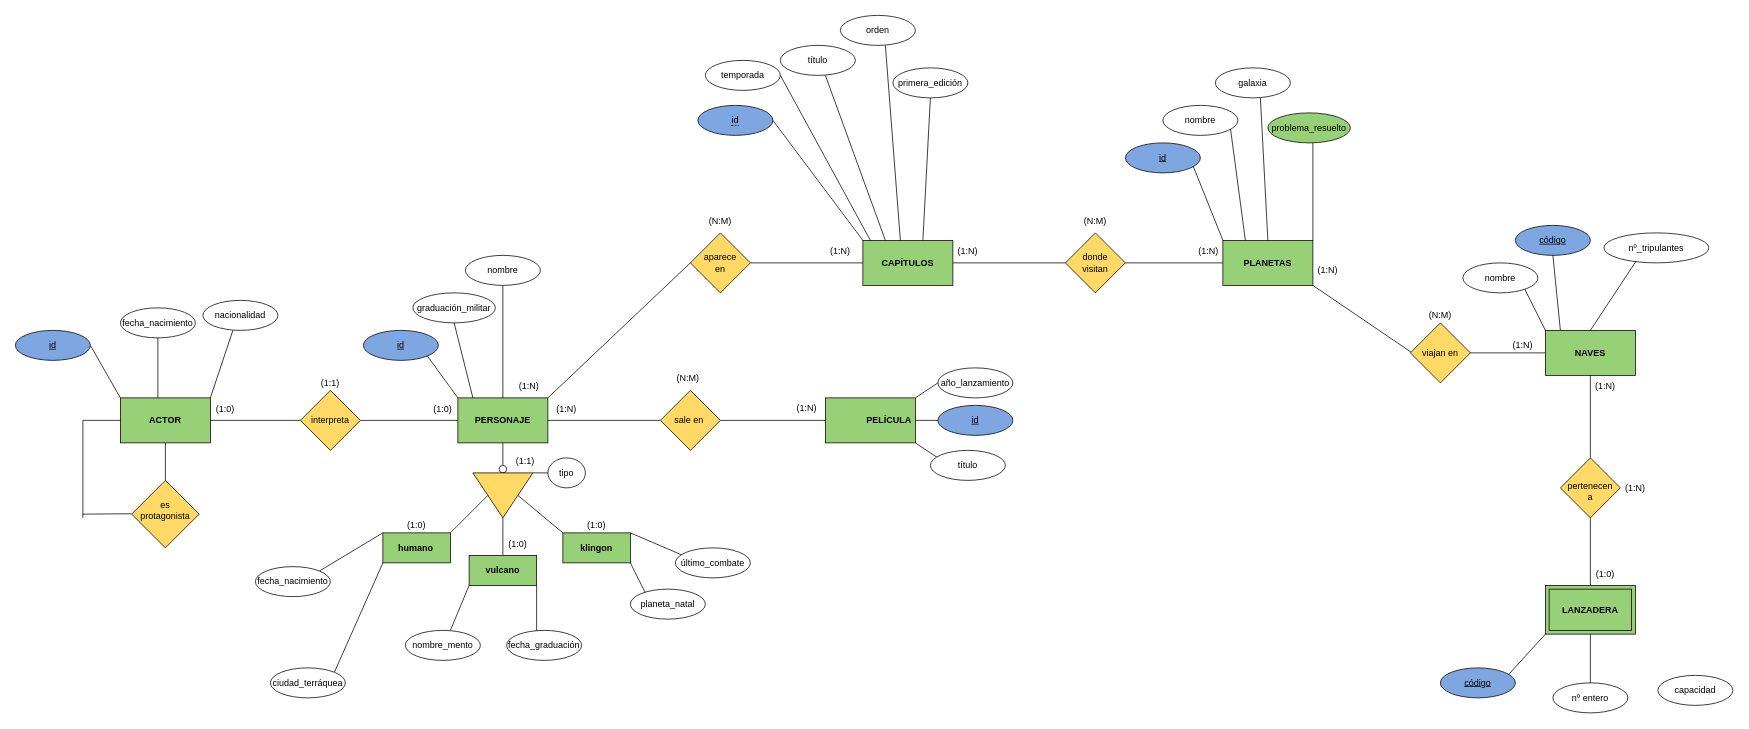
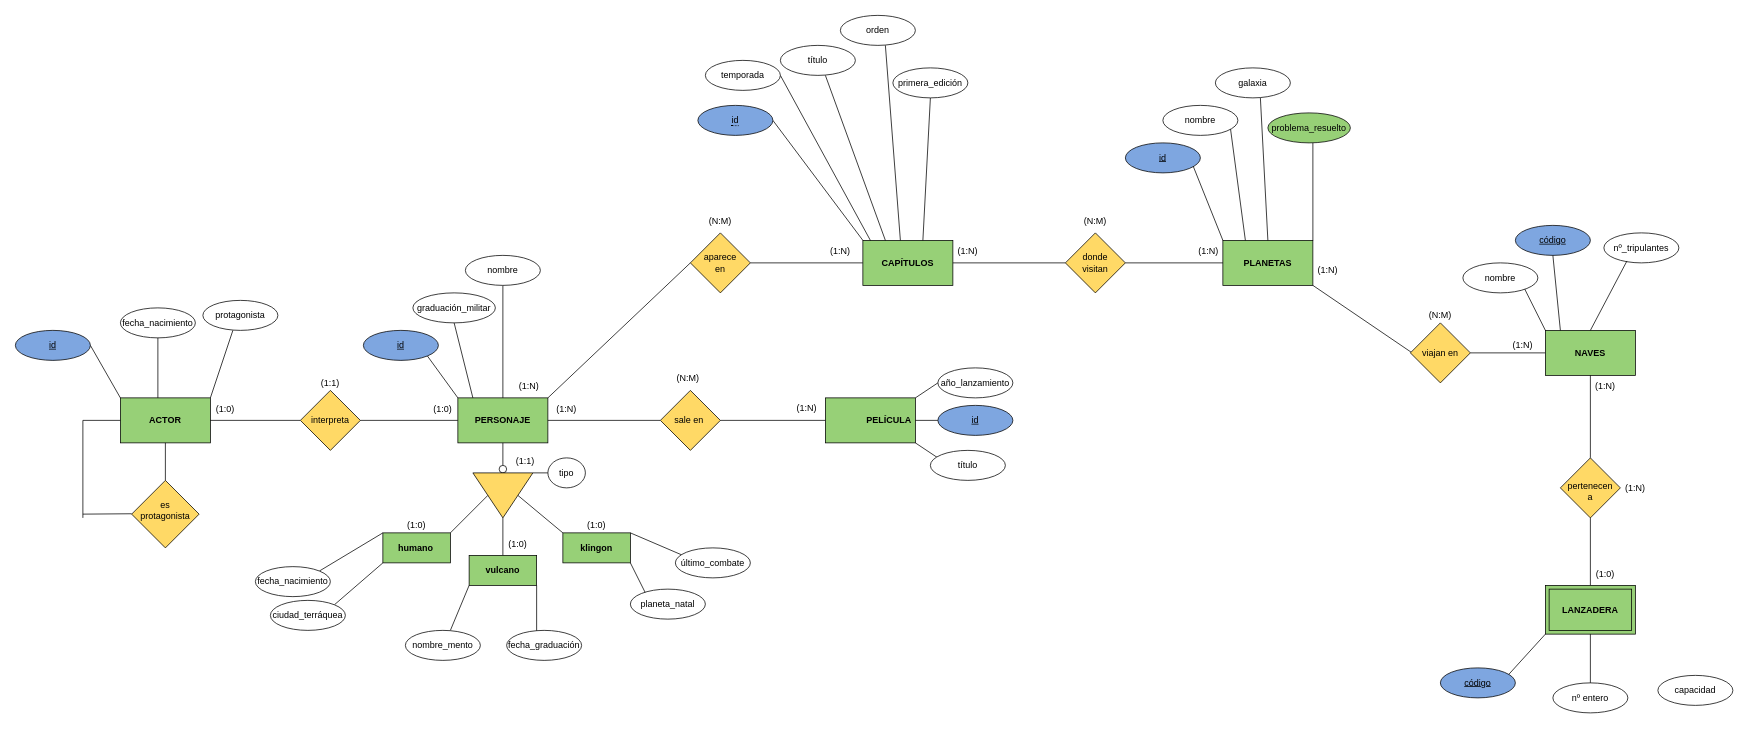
node "nº_tripulantes": size 105x30 -> 75x30
node "nacionalidad": label "nacionalidad" -> "protagonista"
node "ciudad_terráquea": moved (308, 683) -> (308, 615)
